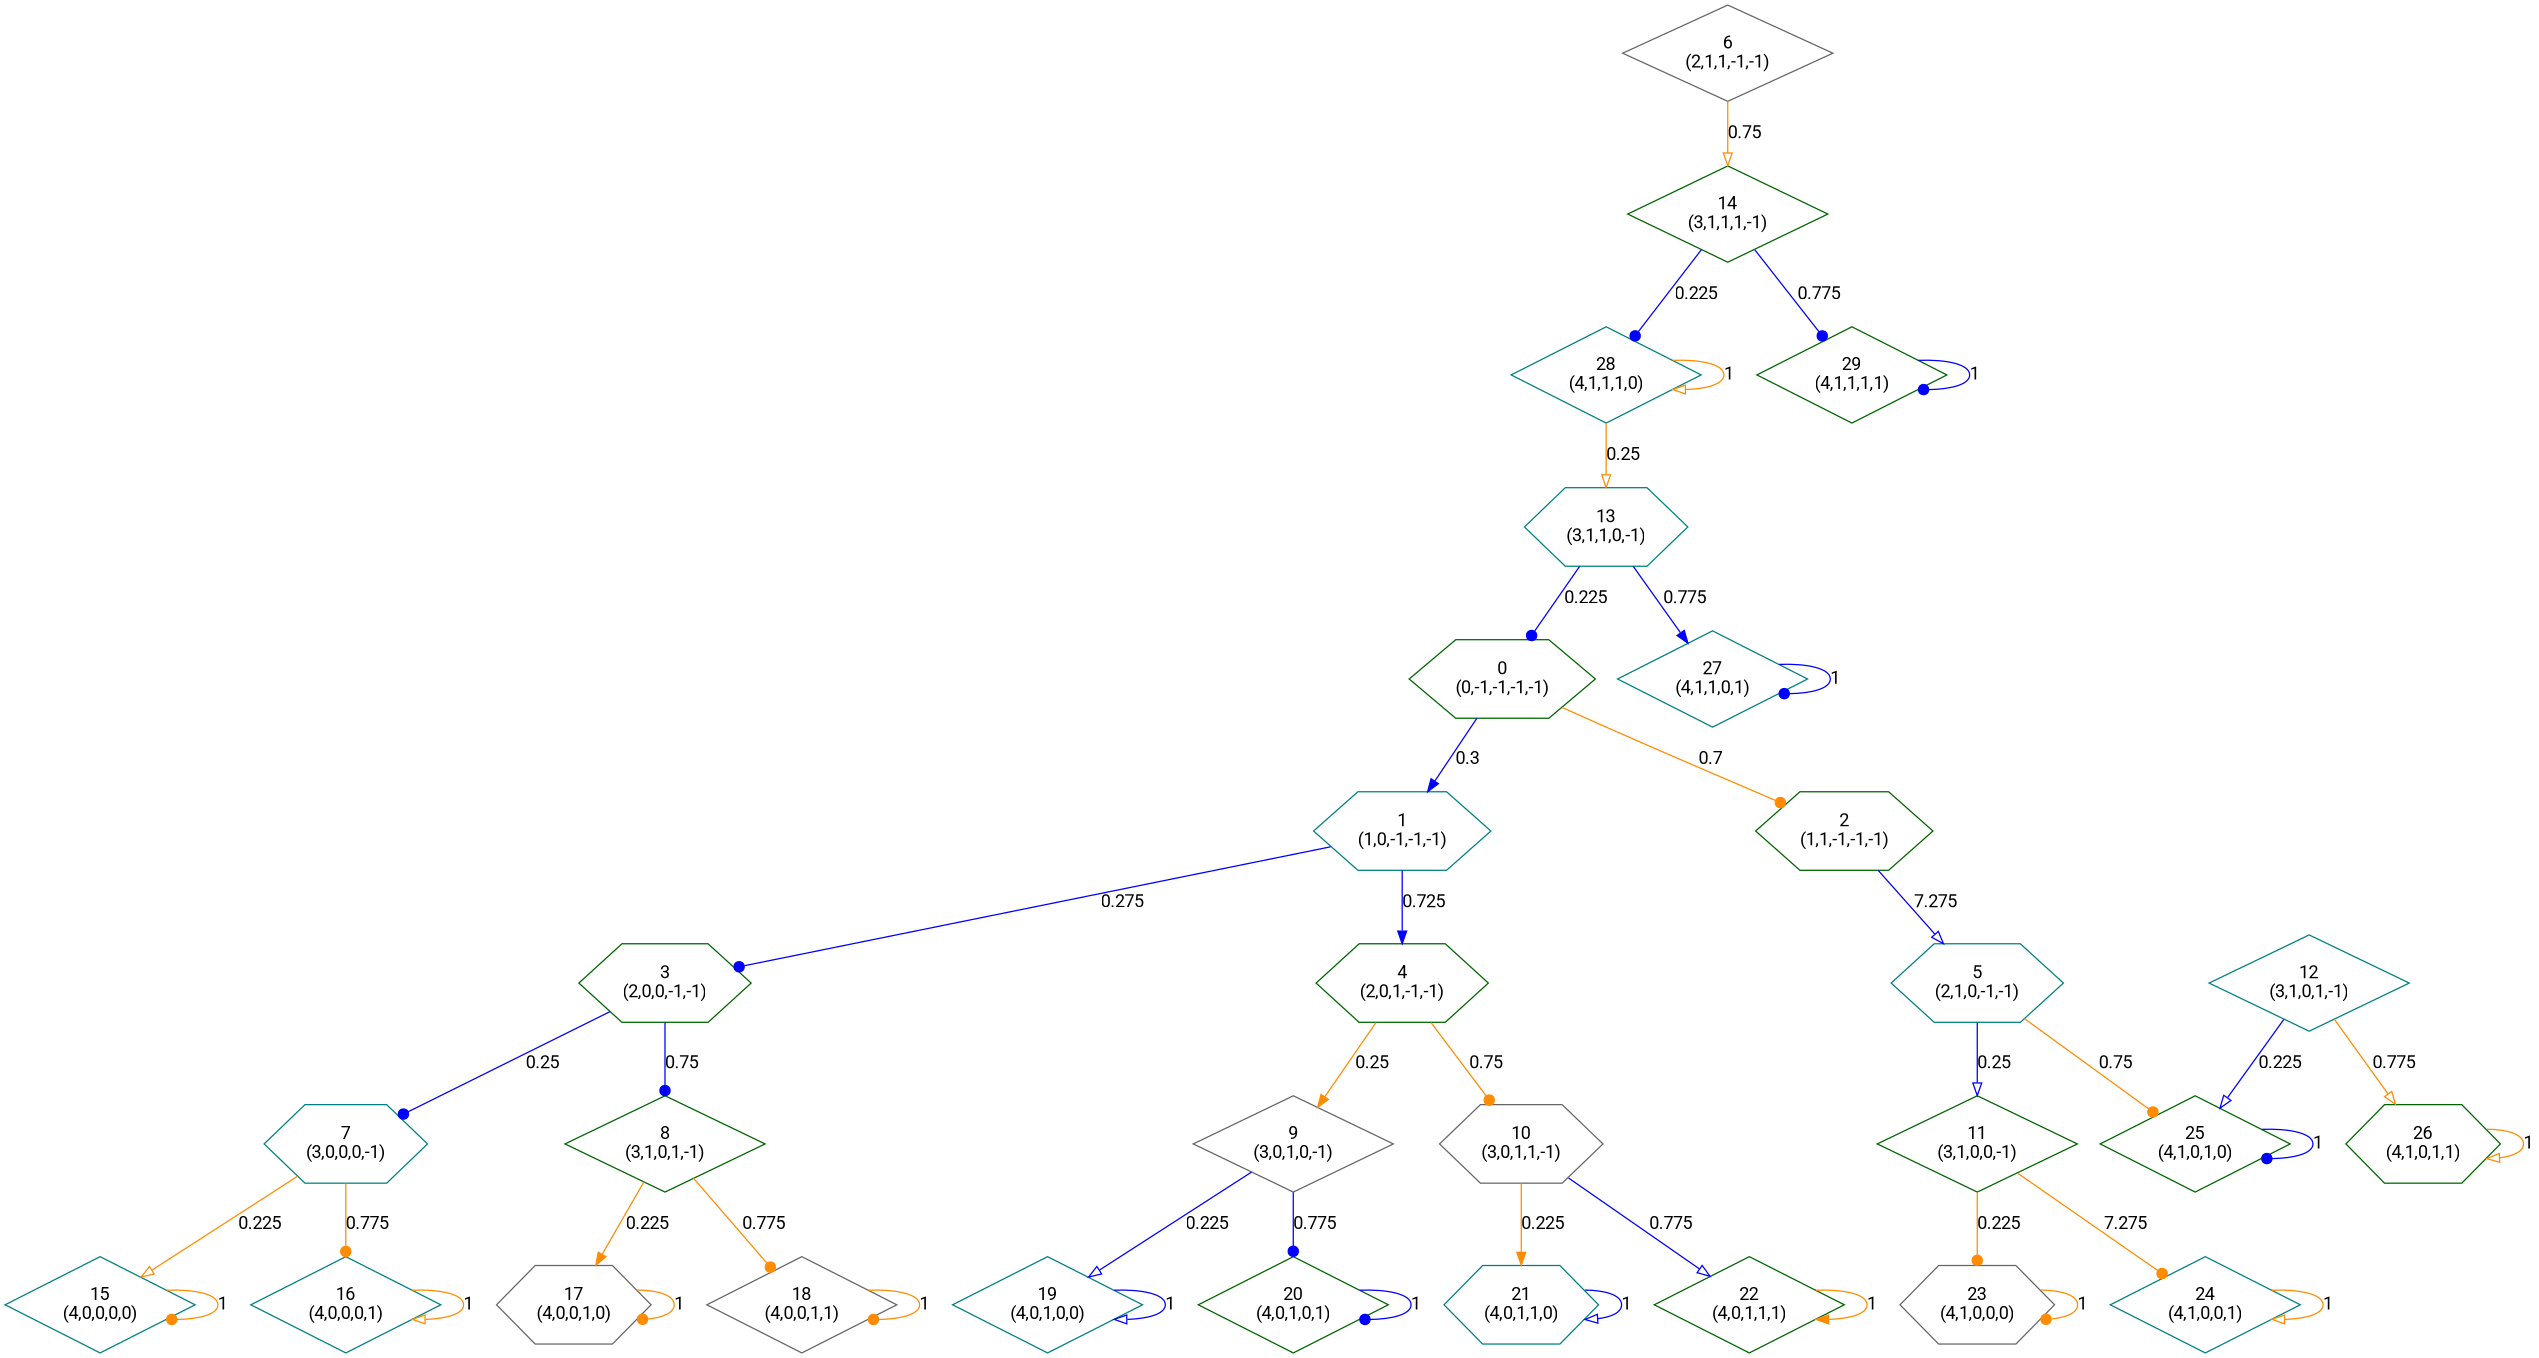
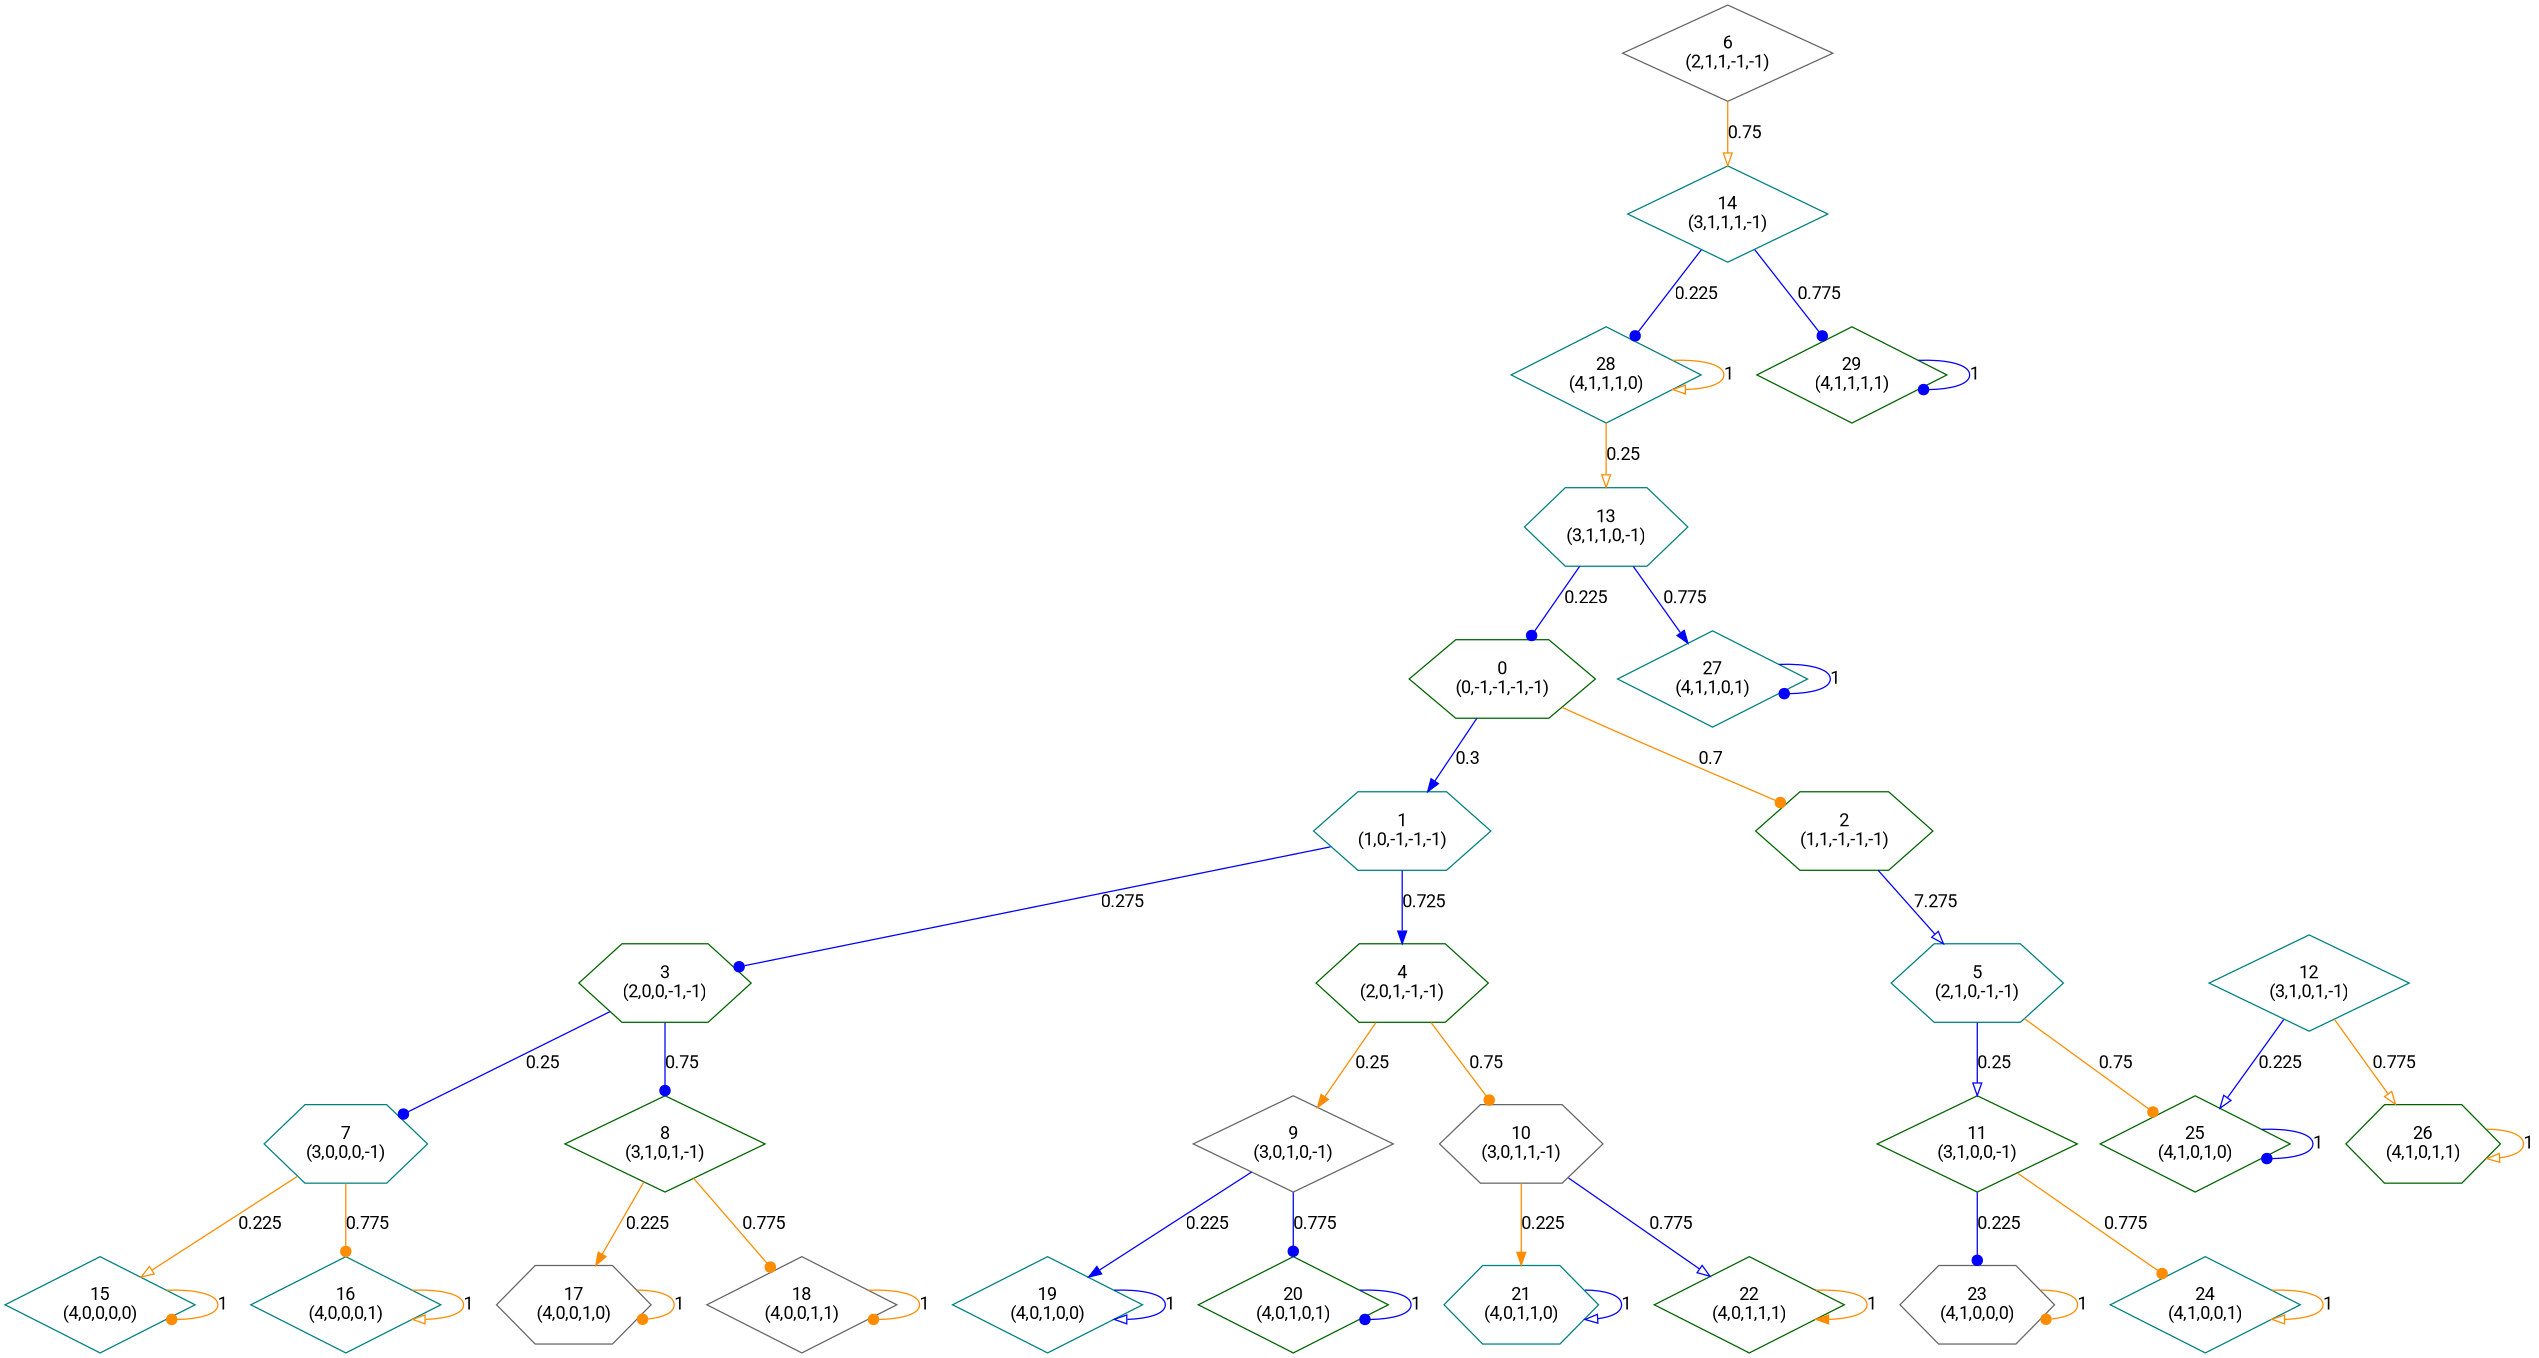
node "14 (3,1,1,1,-1)": color darkgreen -> teal
edge "9 (3,0,1,0,-1)" -> "19 (4,0,1,0,0)": arrowhead onormal -> normal
edge "11 (3,1,0,0,-1)" -> "23 (4,1,0,0,0)": color darkorange -> blue
edge "11 (3,1,0,0,-1)" -> "24 (4,1,0,0,1)": label "7.275" -> "0.775"
